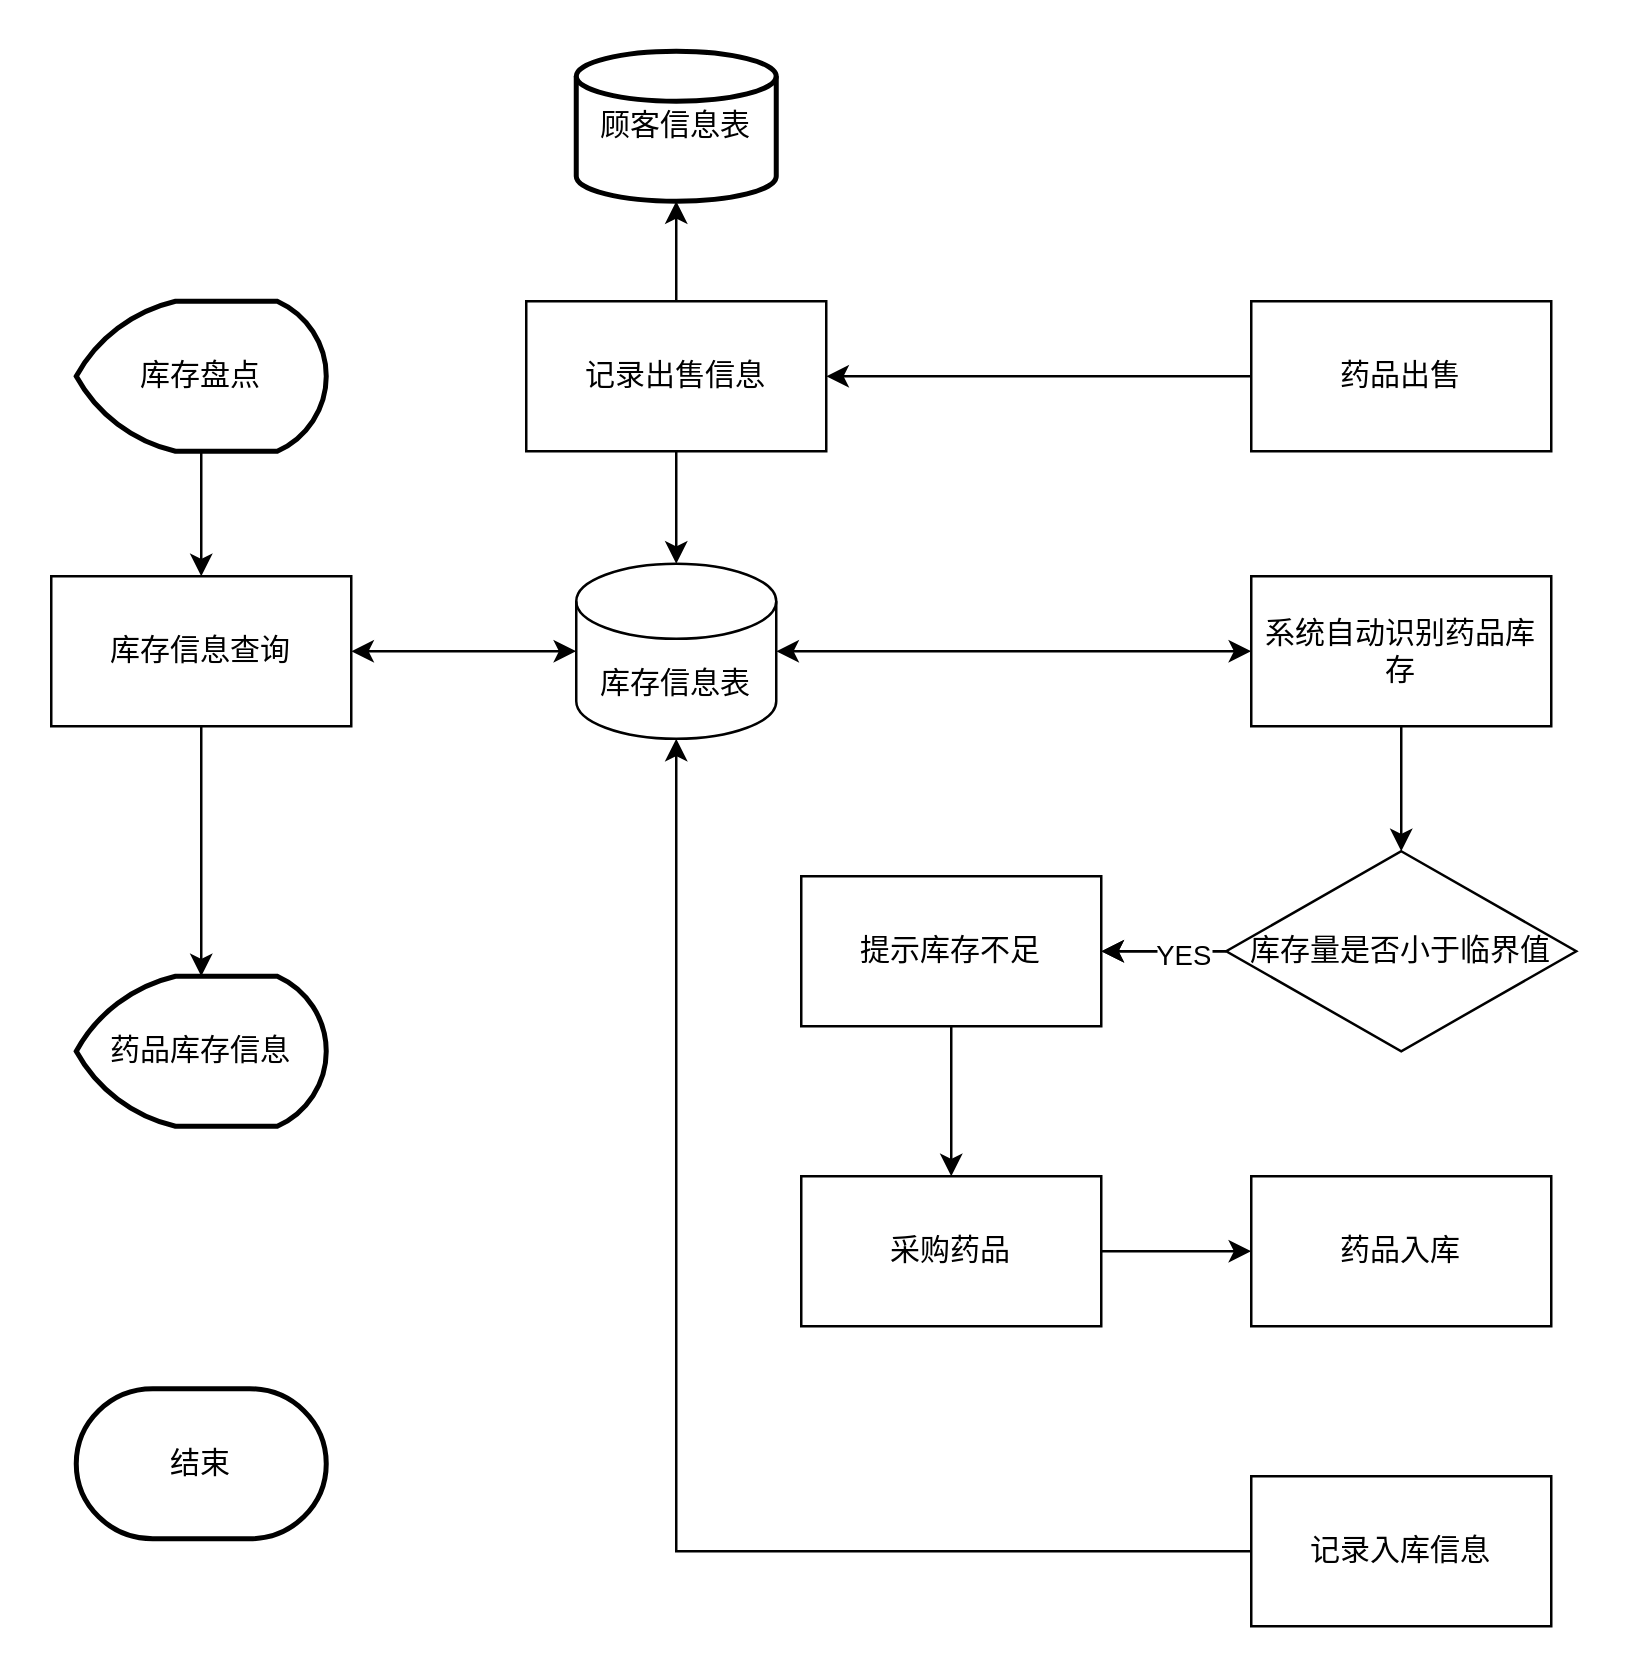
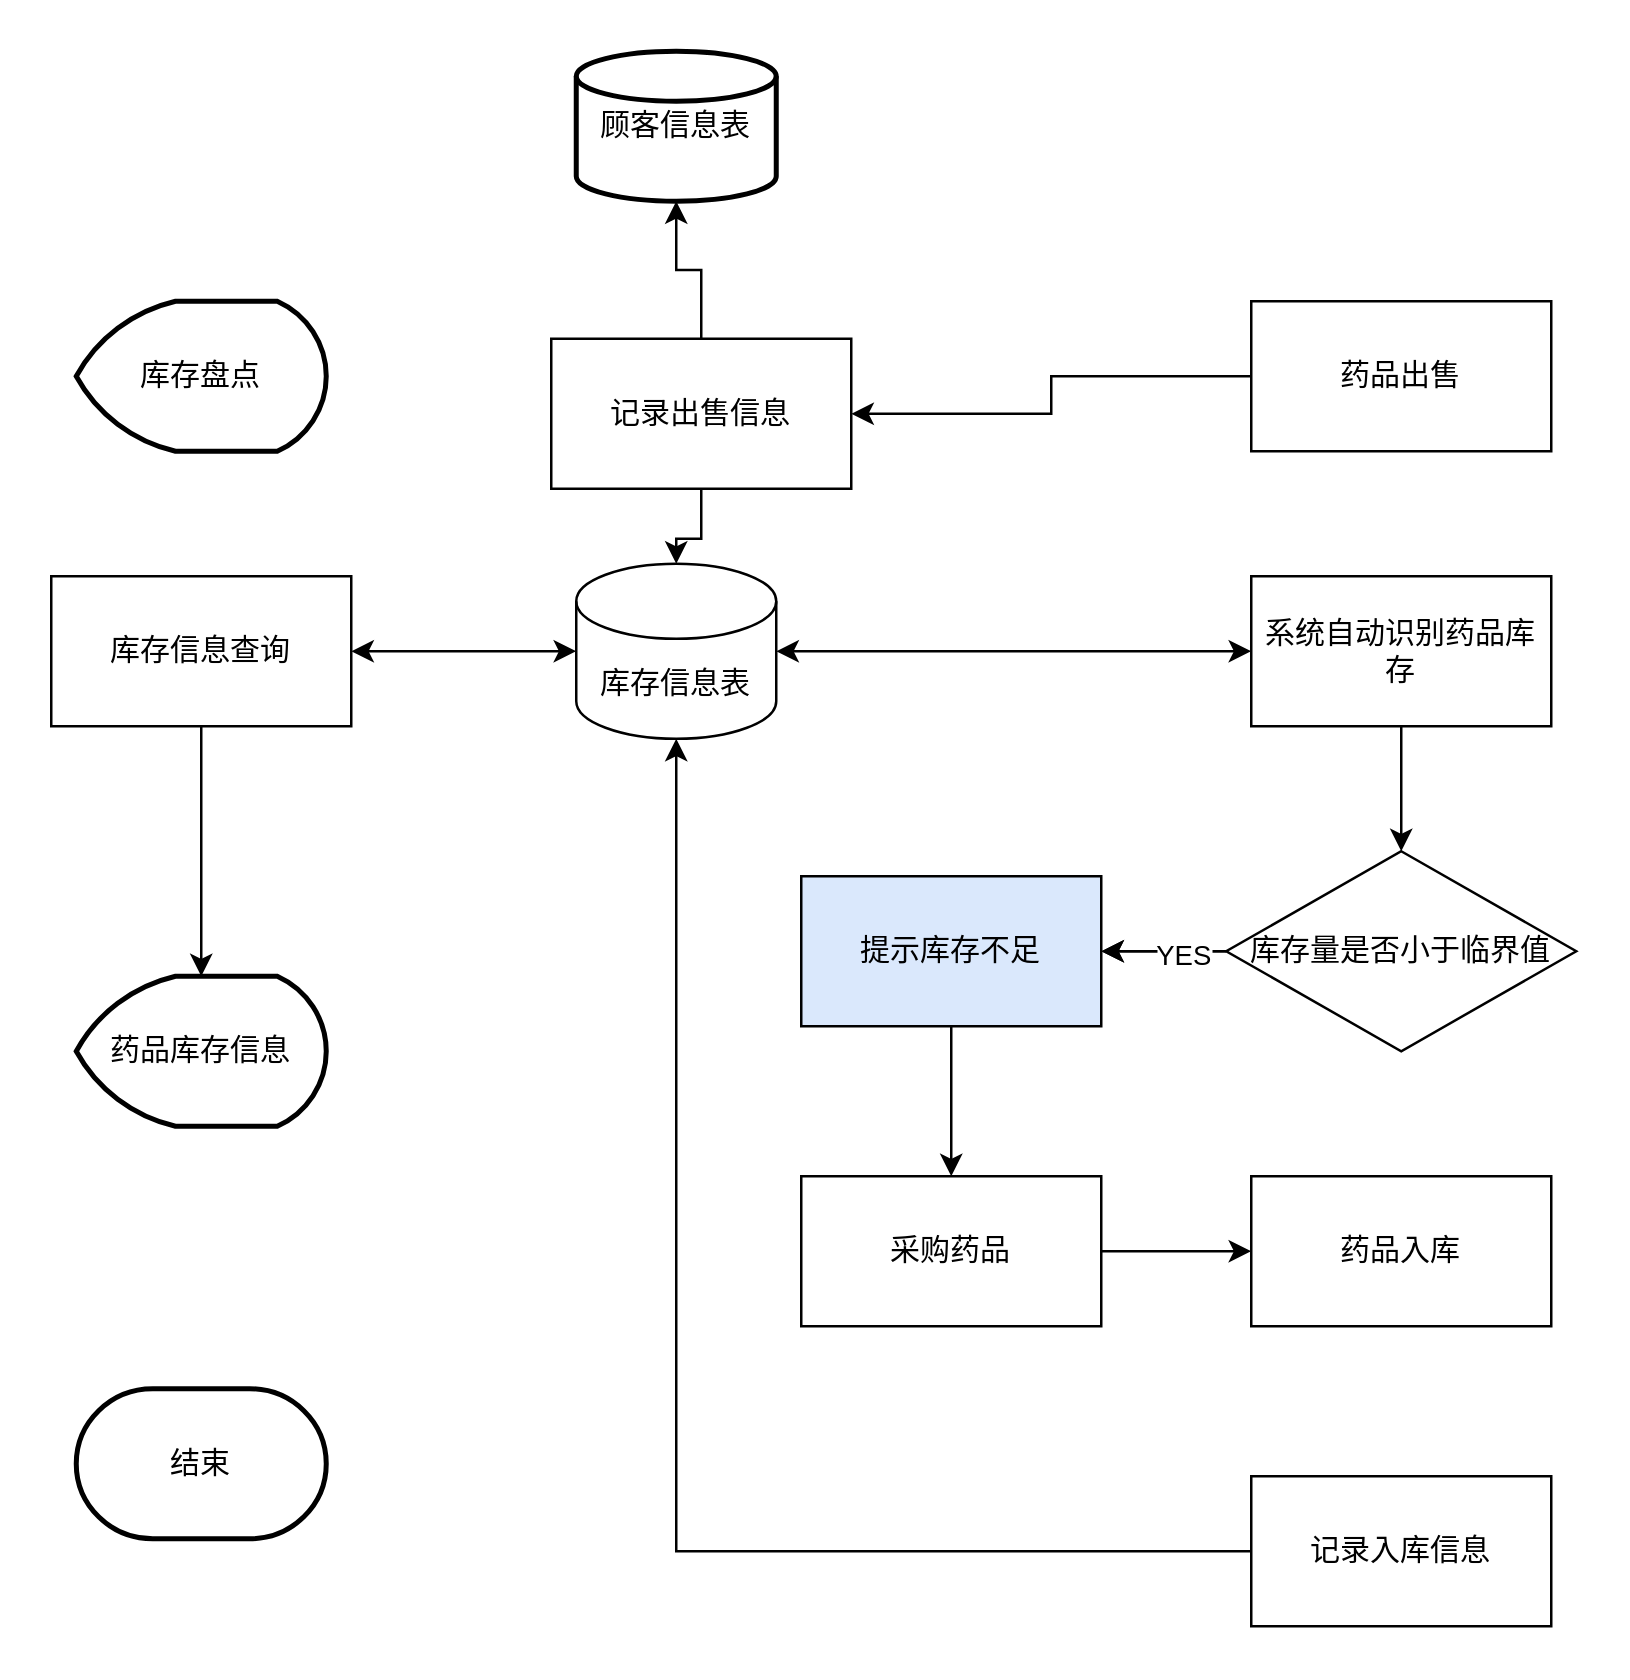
node "记录出售信息": moved (676, 376) -> (701, 414)
edge "库存盘点" -> "库存信息查询": removed
node "提示库存不足": fillcolor #ffffff -> #dae8fc
